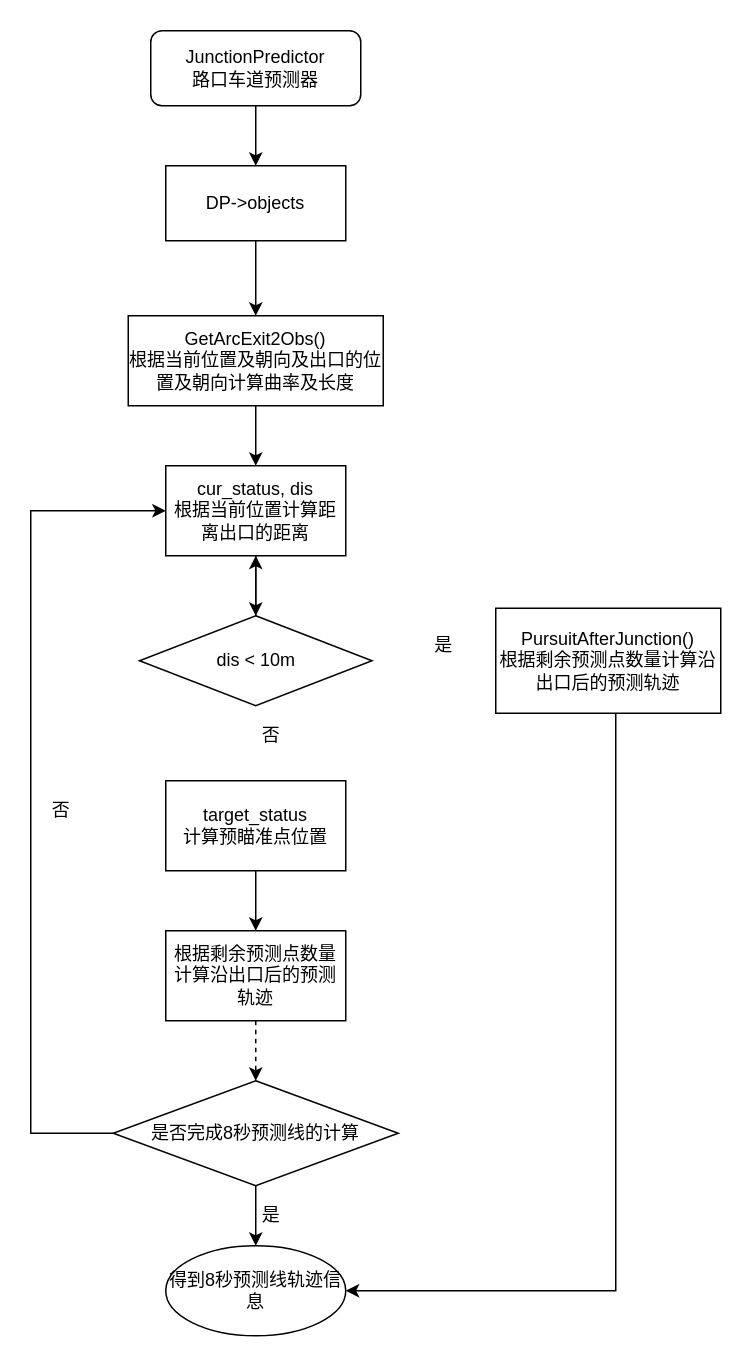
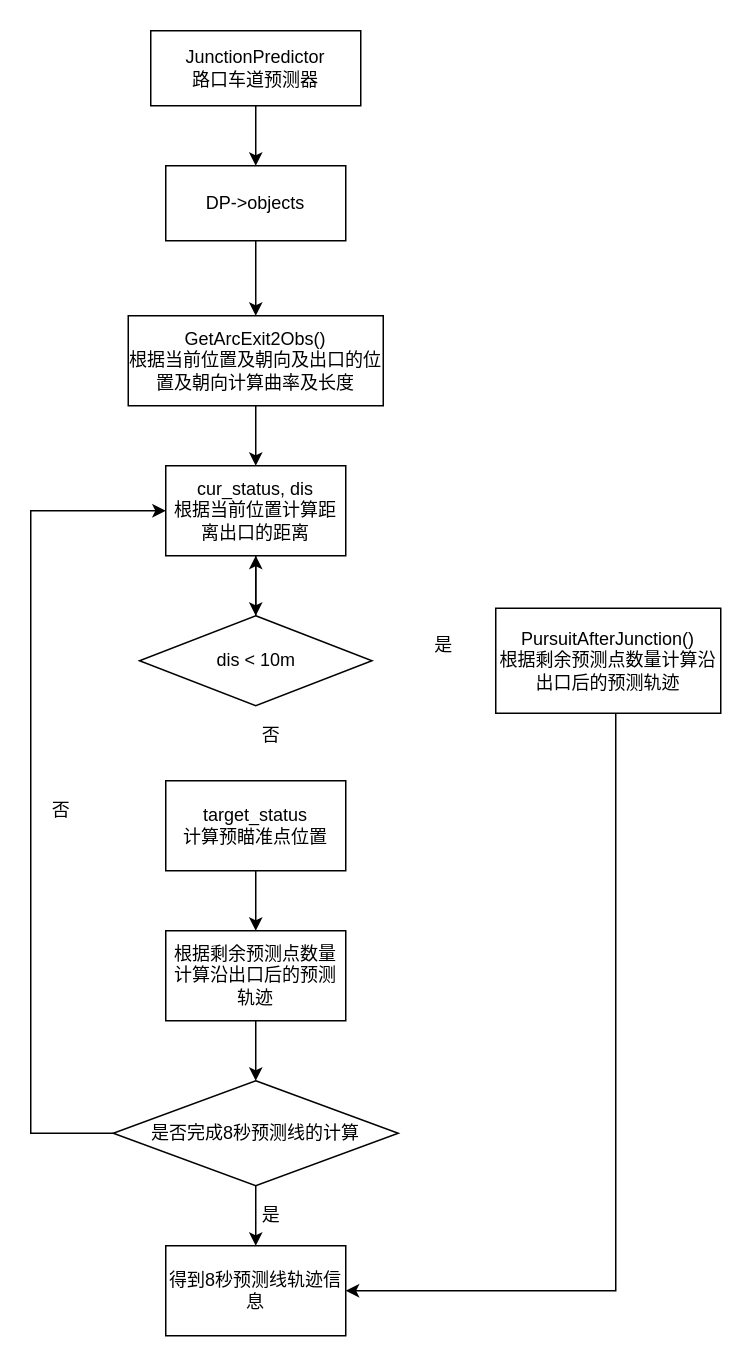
node "JunctionPredictor 路口车道预测器": shape rounded rectangle -> rectangle
edge "根据剩余预测点数量计算沿出口后的预测轨迹" -> "是否完成8秒预测线的计算": style dashed -> solid
node "得到8秒预测线轨迹信息": shape ellipse -> rectangle
